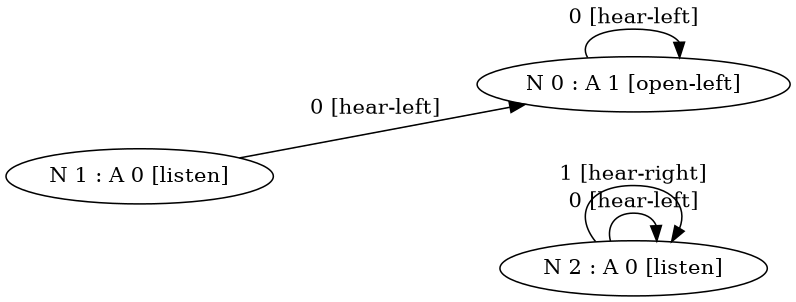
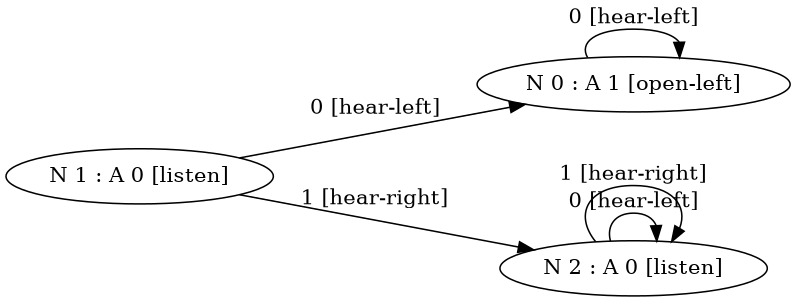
edge "N 1 : A 0 [listen]" -> "N 2 : A 0 [listen]": added, label "1 [hear-right]"
